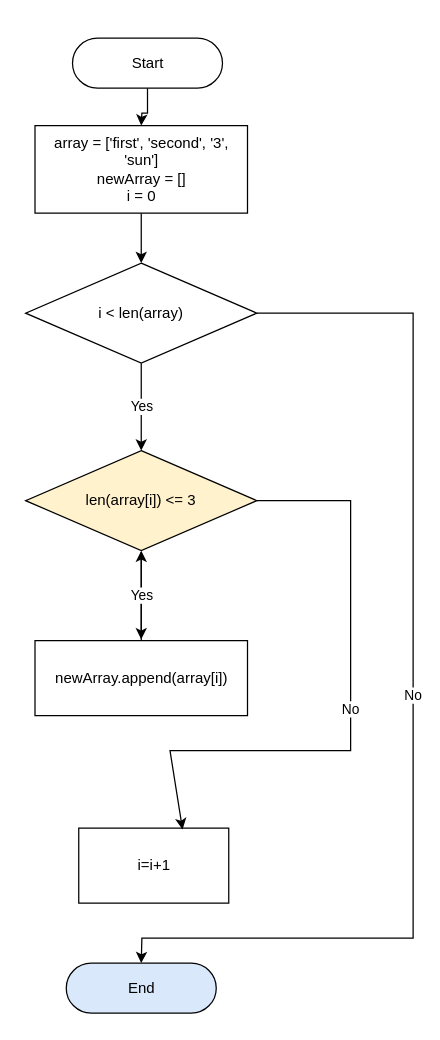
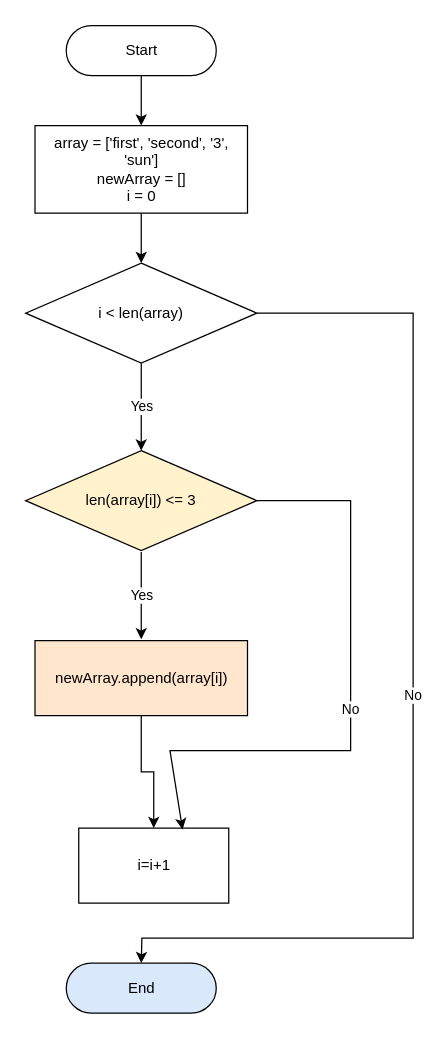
node "Start": moved (148, 63) -> (141, 51)
edge "newArray.append(array[i])" -> "len(array[i]) <= 3": now "newArray.append(array[i])" -> "i=i+1"
node "newArray.append(array[i])": fillcolor #ffffff -> #ffe6cc
